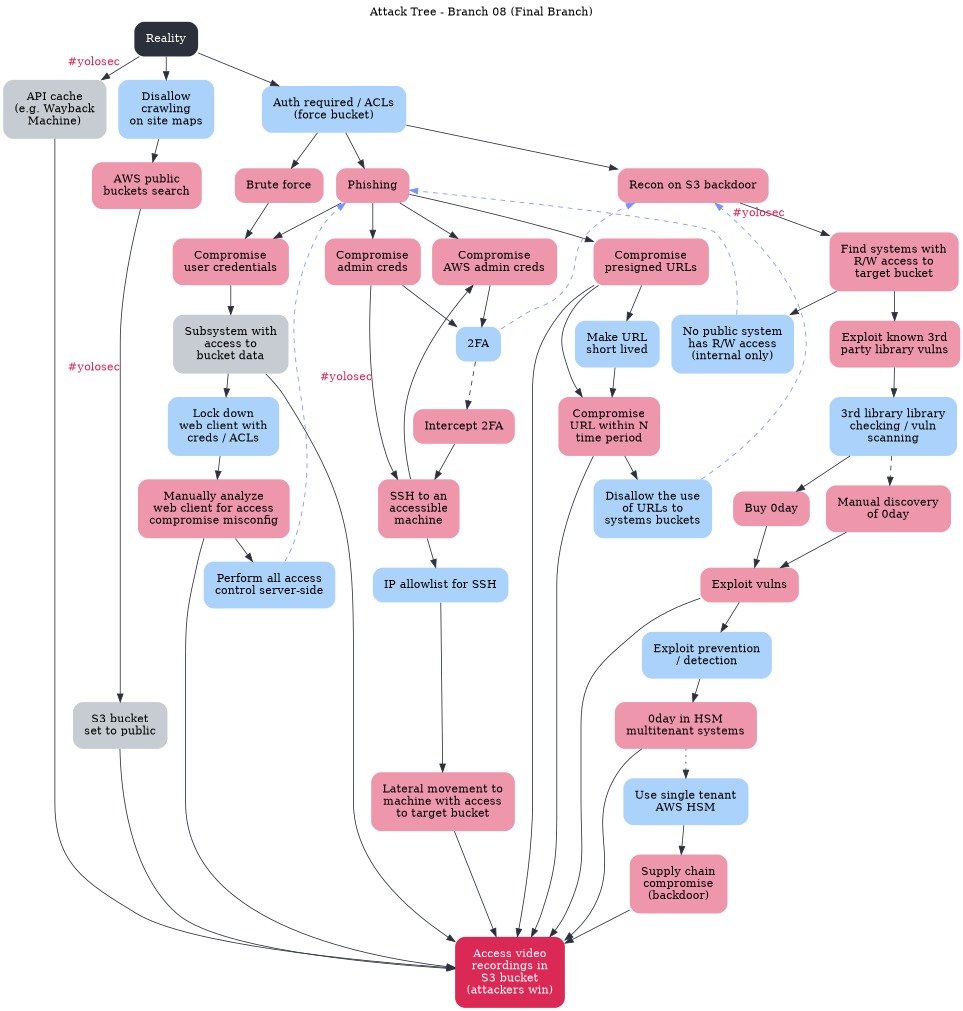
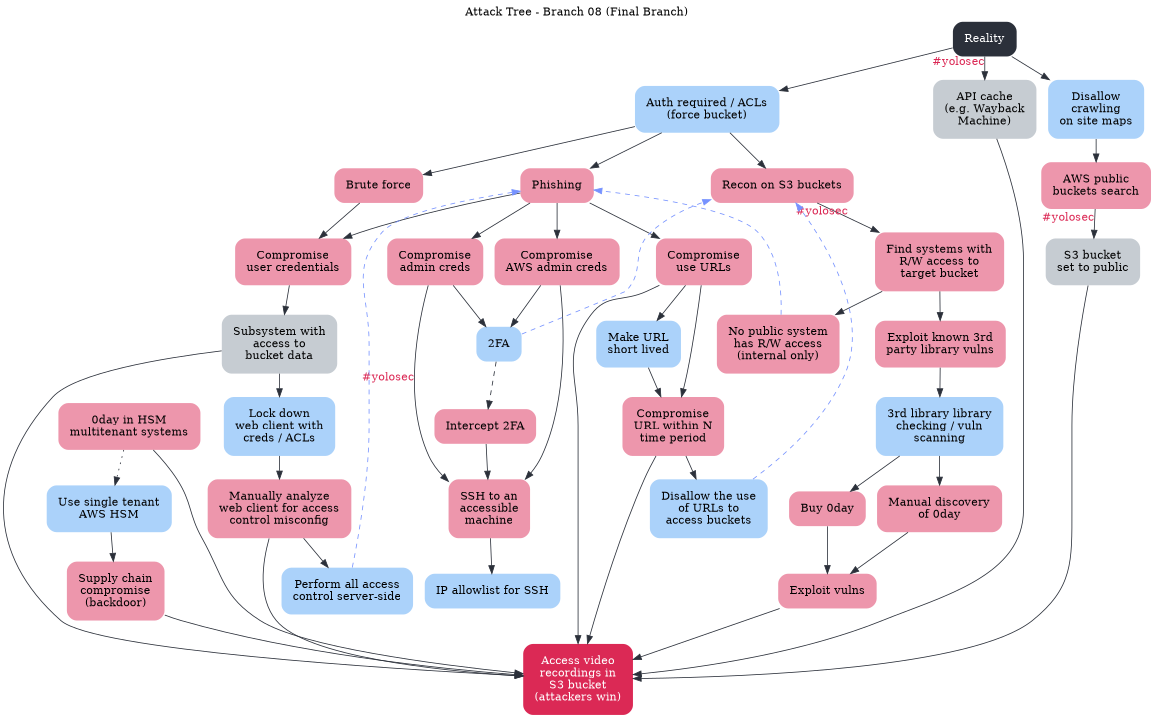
node "Recon on S3 backdoor": label "Recon on S3 backdoor" -> "Recon on S3 buckets"
node "Compromise presigned URLs": label "Compromise presigned URLs" -> "Compromise use URLs"
node "No public system has R/W access (internal only)": fillcolor #abd2fa -> #ed96ac
edge "SSH to an accessible machine" -> "Compromise AWS admin creds": reversed
edge "3rd library library checking / vuln scanning" -> "Manual discovery of 0day": style dashed -> solid
node "Manually analyze web client for access compromise misconfig": label "Manually analyze web client for access compromise misconfig" -> "Manually analyze web client for access control misconfig"
node "Disallow the use of URLs to systems buckets": label "Disallow the use of URLs to systems buckets" -> "Disallow the use of URLs to access buckets"
node "Exploit prevention / detection": removed
node "Lateral movement to machine with access to target bucket": removed
